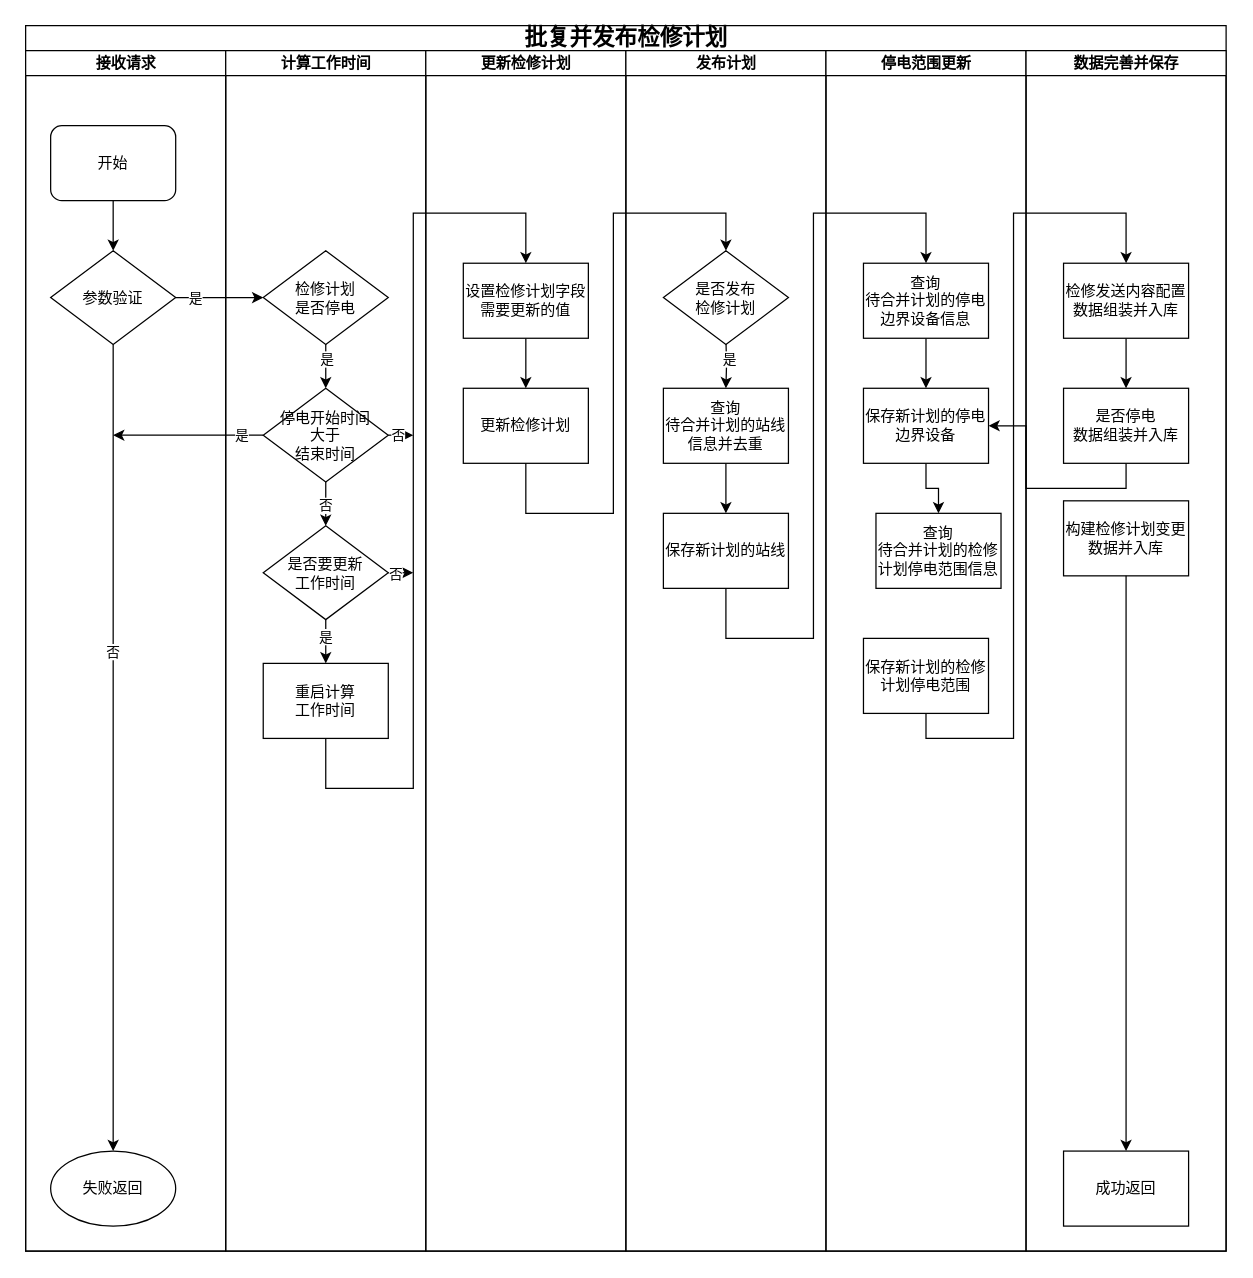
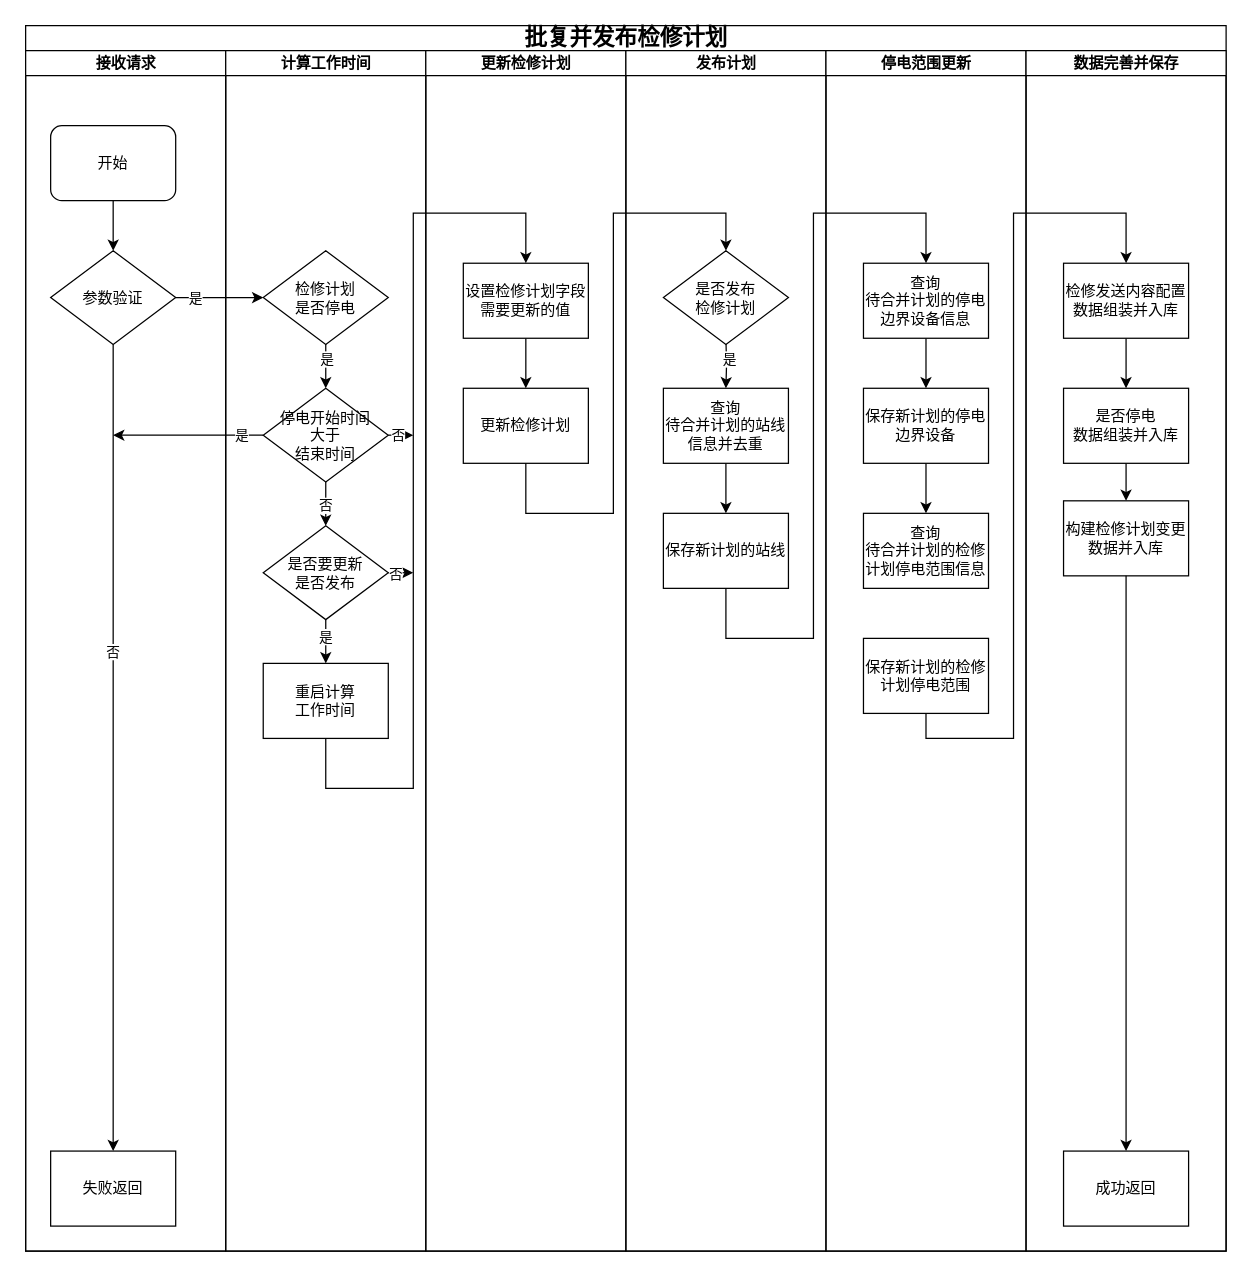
edge "是否停电 数据组装并入库" -> "保存新计划的停电边界设备": now "是否停电 数据组装并入库" -> "构建检修计划变更数据并入库"
node "查询 待合并计划的检修计划停电范围信息": moved (938, 551) -> (926, 551)
node "是否要更新 工作时间": label "是否要更新 工作时间" -> "是否要更新 是否发布"
node "失败返回": shape ellipse -> rectangle
